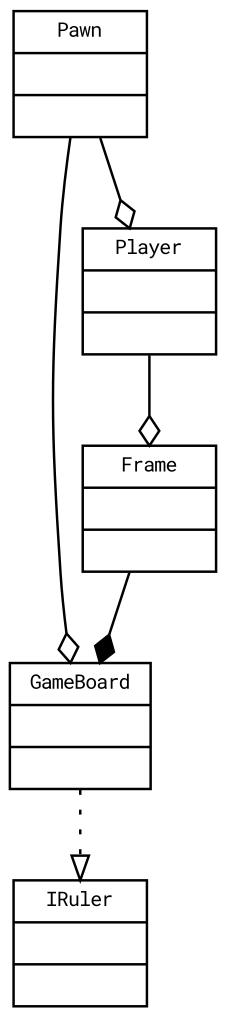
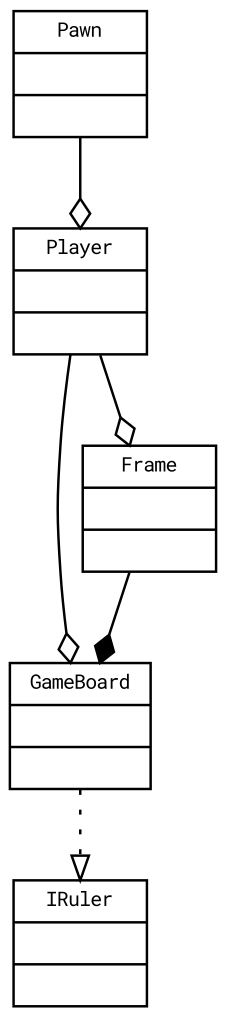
edge "Pawn" -> "GameBoard": now "Player" -> "GameBoard"
